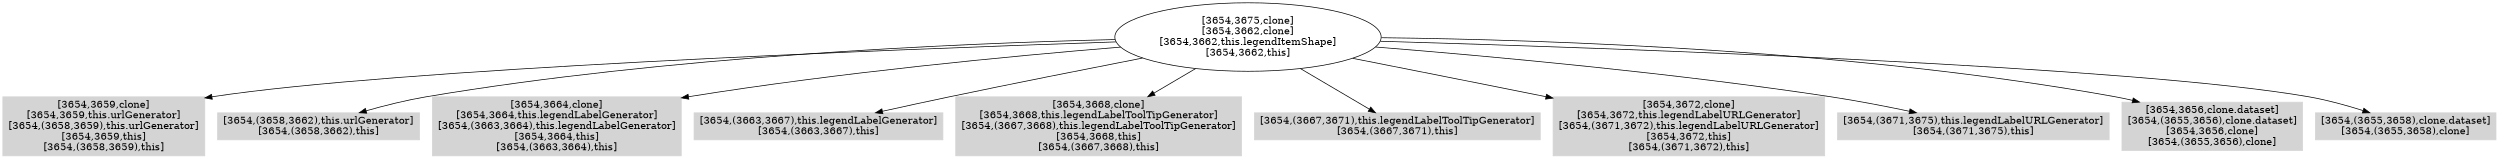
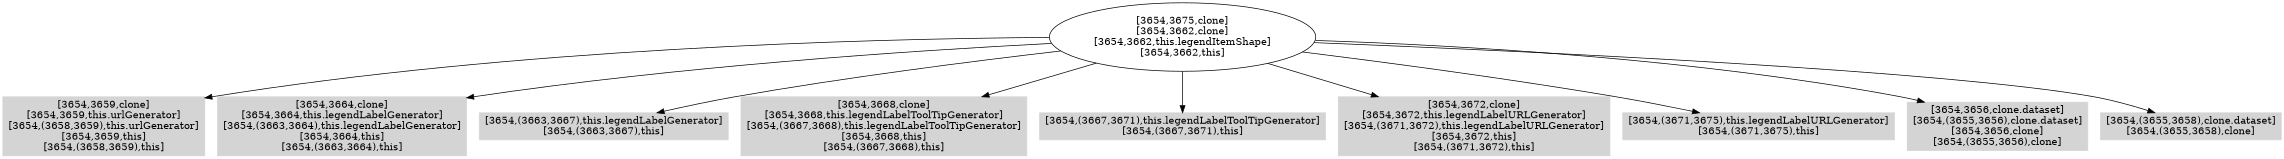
node "[3654,(3658,3662),this.urlGenerator] [3654,(3658,3662),this]": removed
